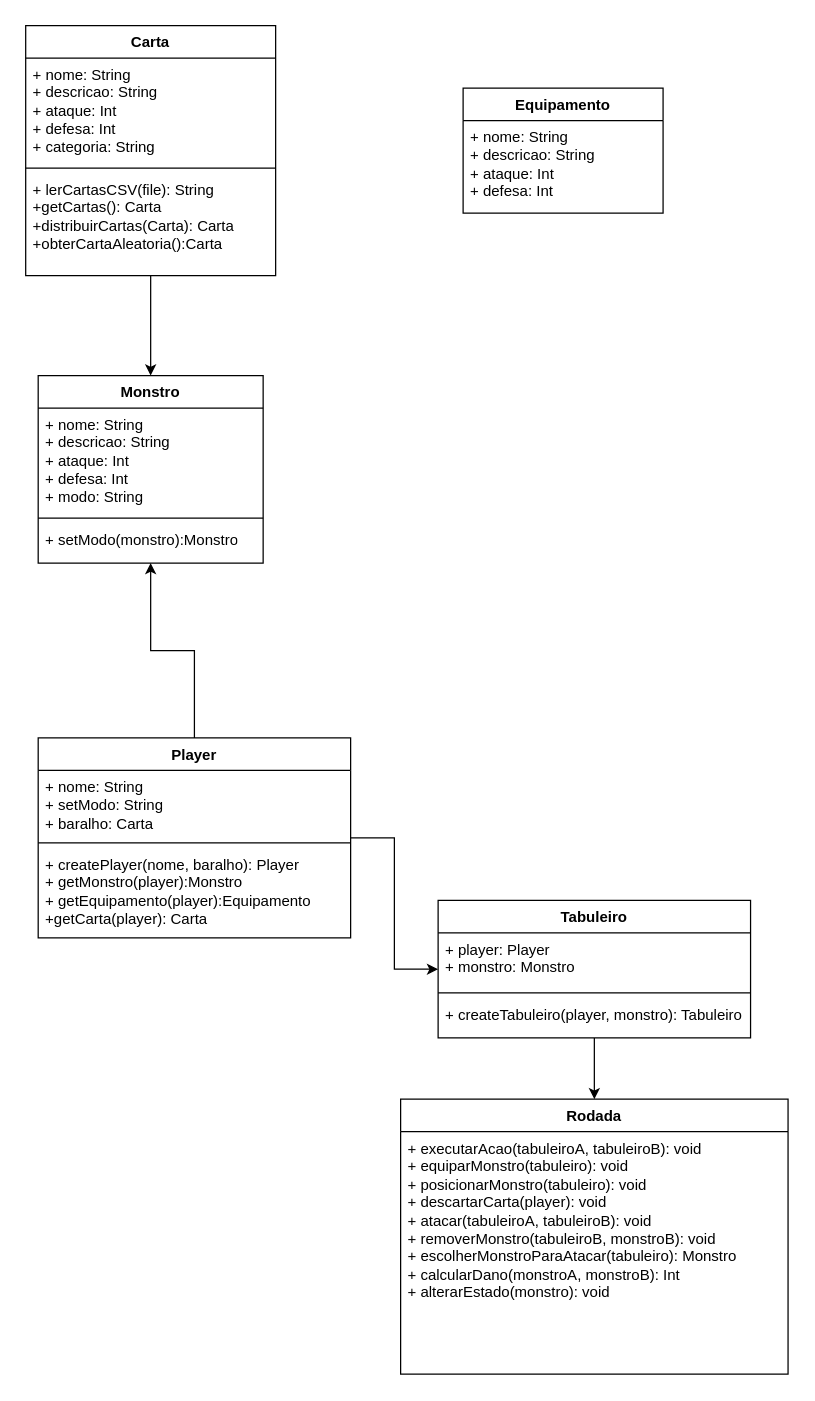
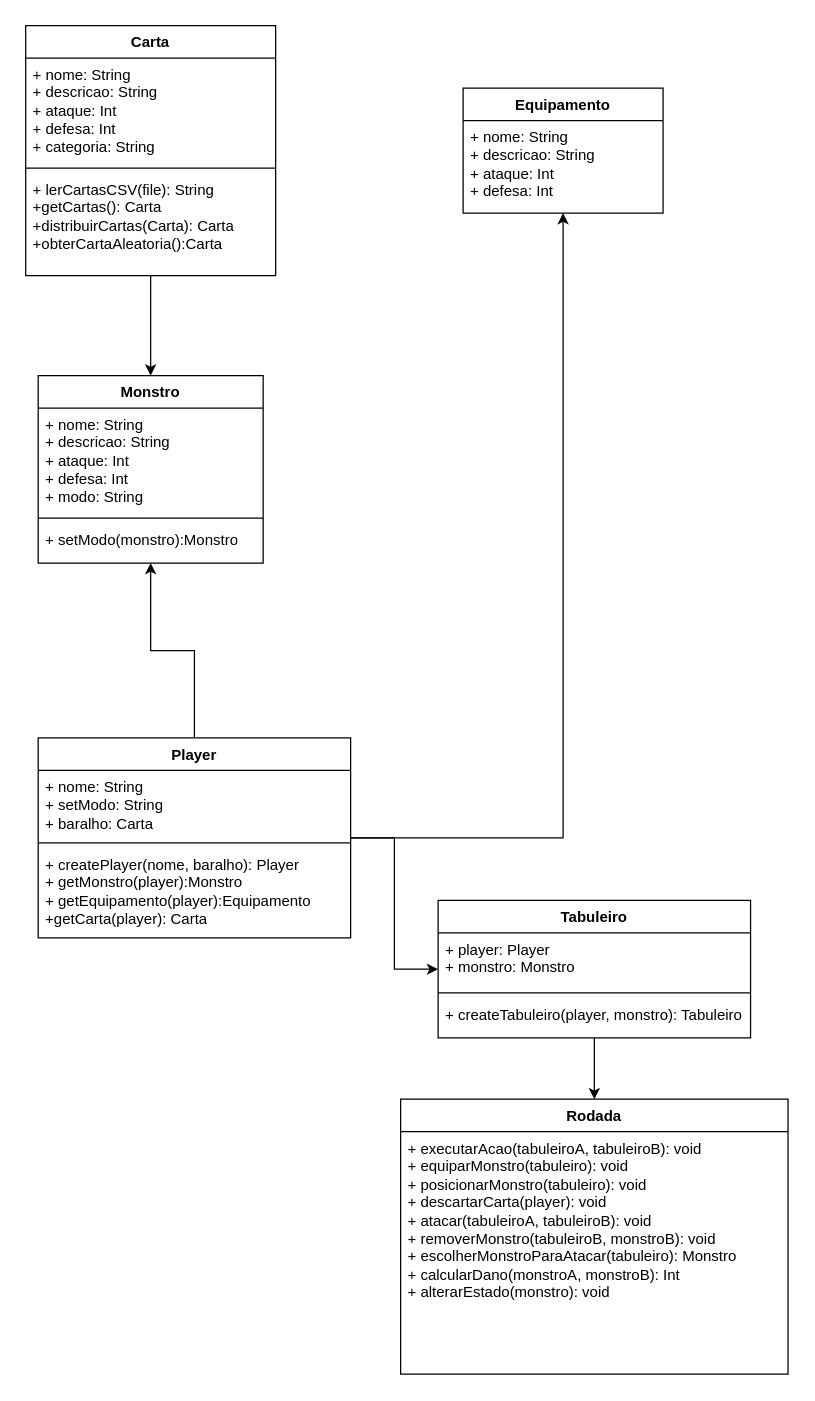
edge "Player" -> "Equipamento": added
